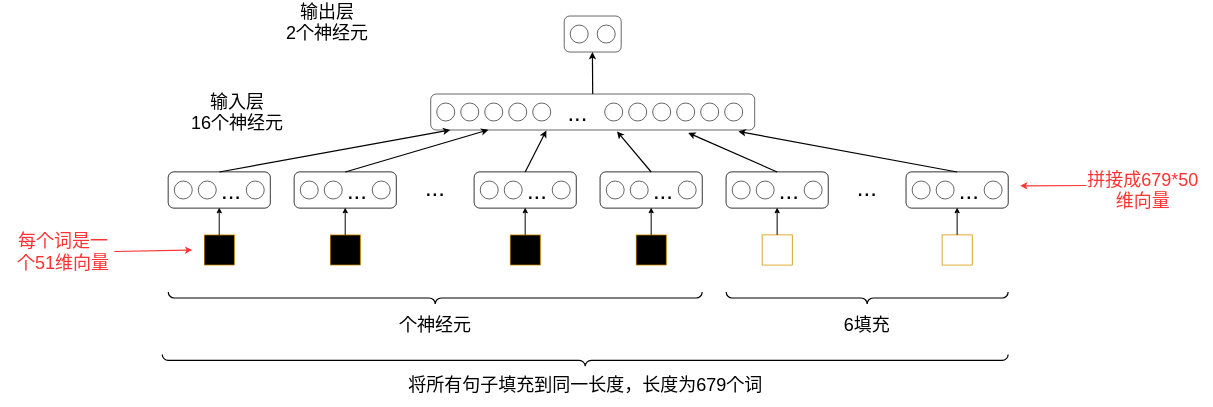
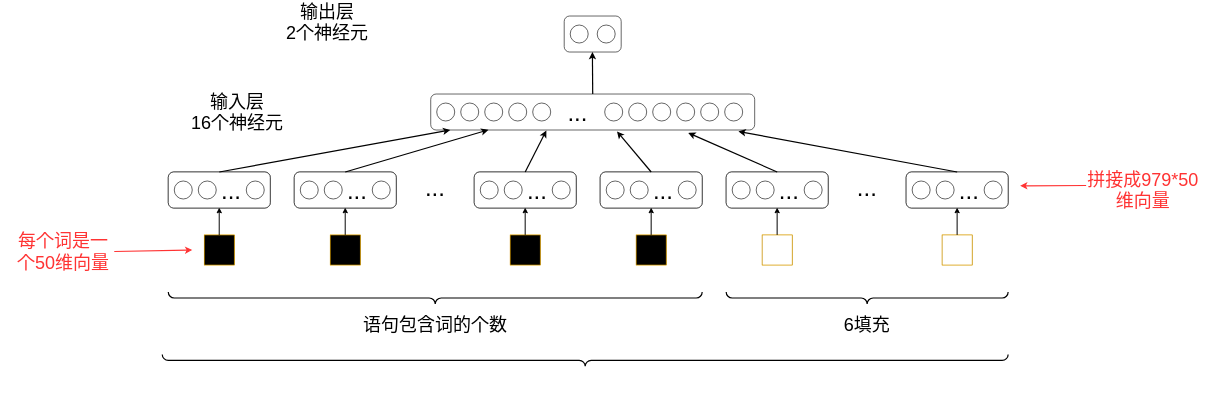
node "拼接成679*50维向量": label "拼接成679*50维向量" -> "拼接成979*50维向量"
node "每个词是一个51维向量": label "每个词是一个51维向量" -> "每个词是一个50维向量"
node "个神经元": label "个神经元" -> "语句包含词的个数"
node "将所有句子填充到同一长度，长度为679个词": removed
